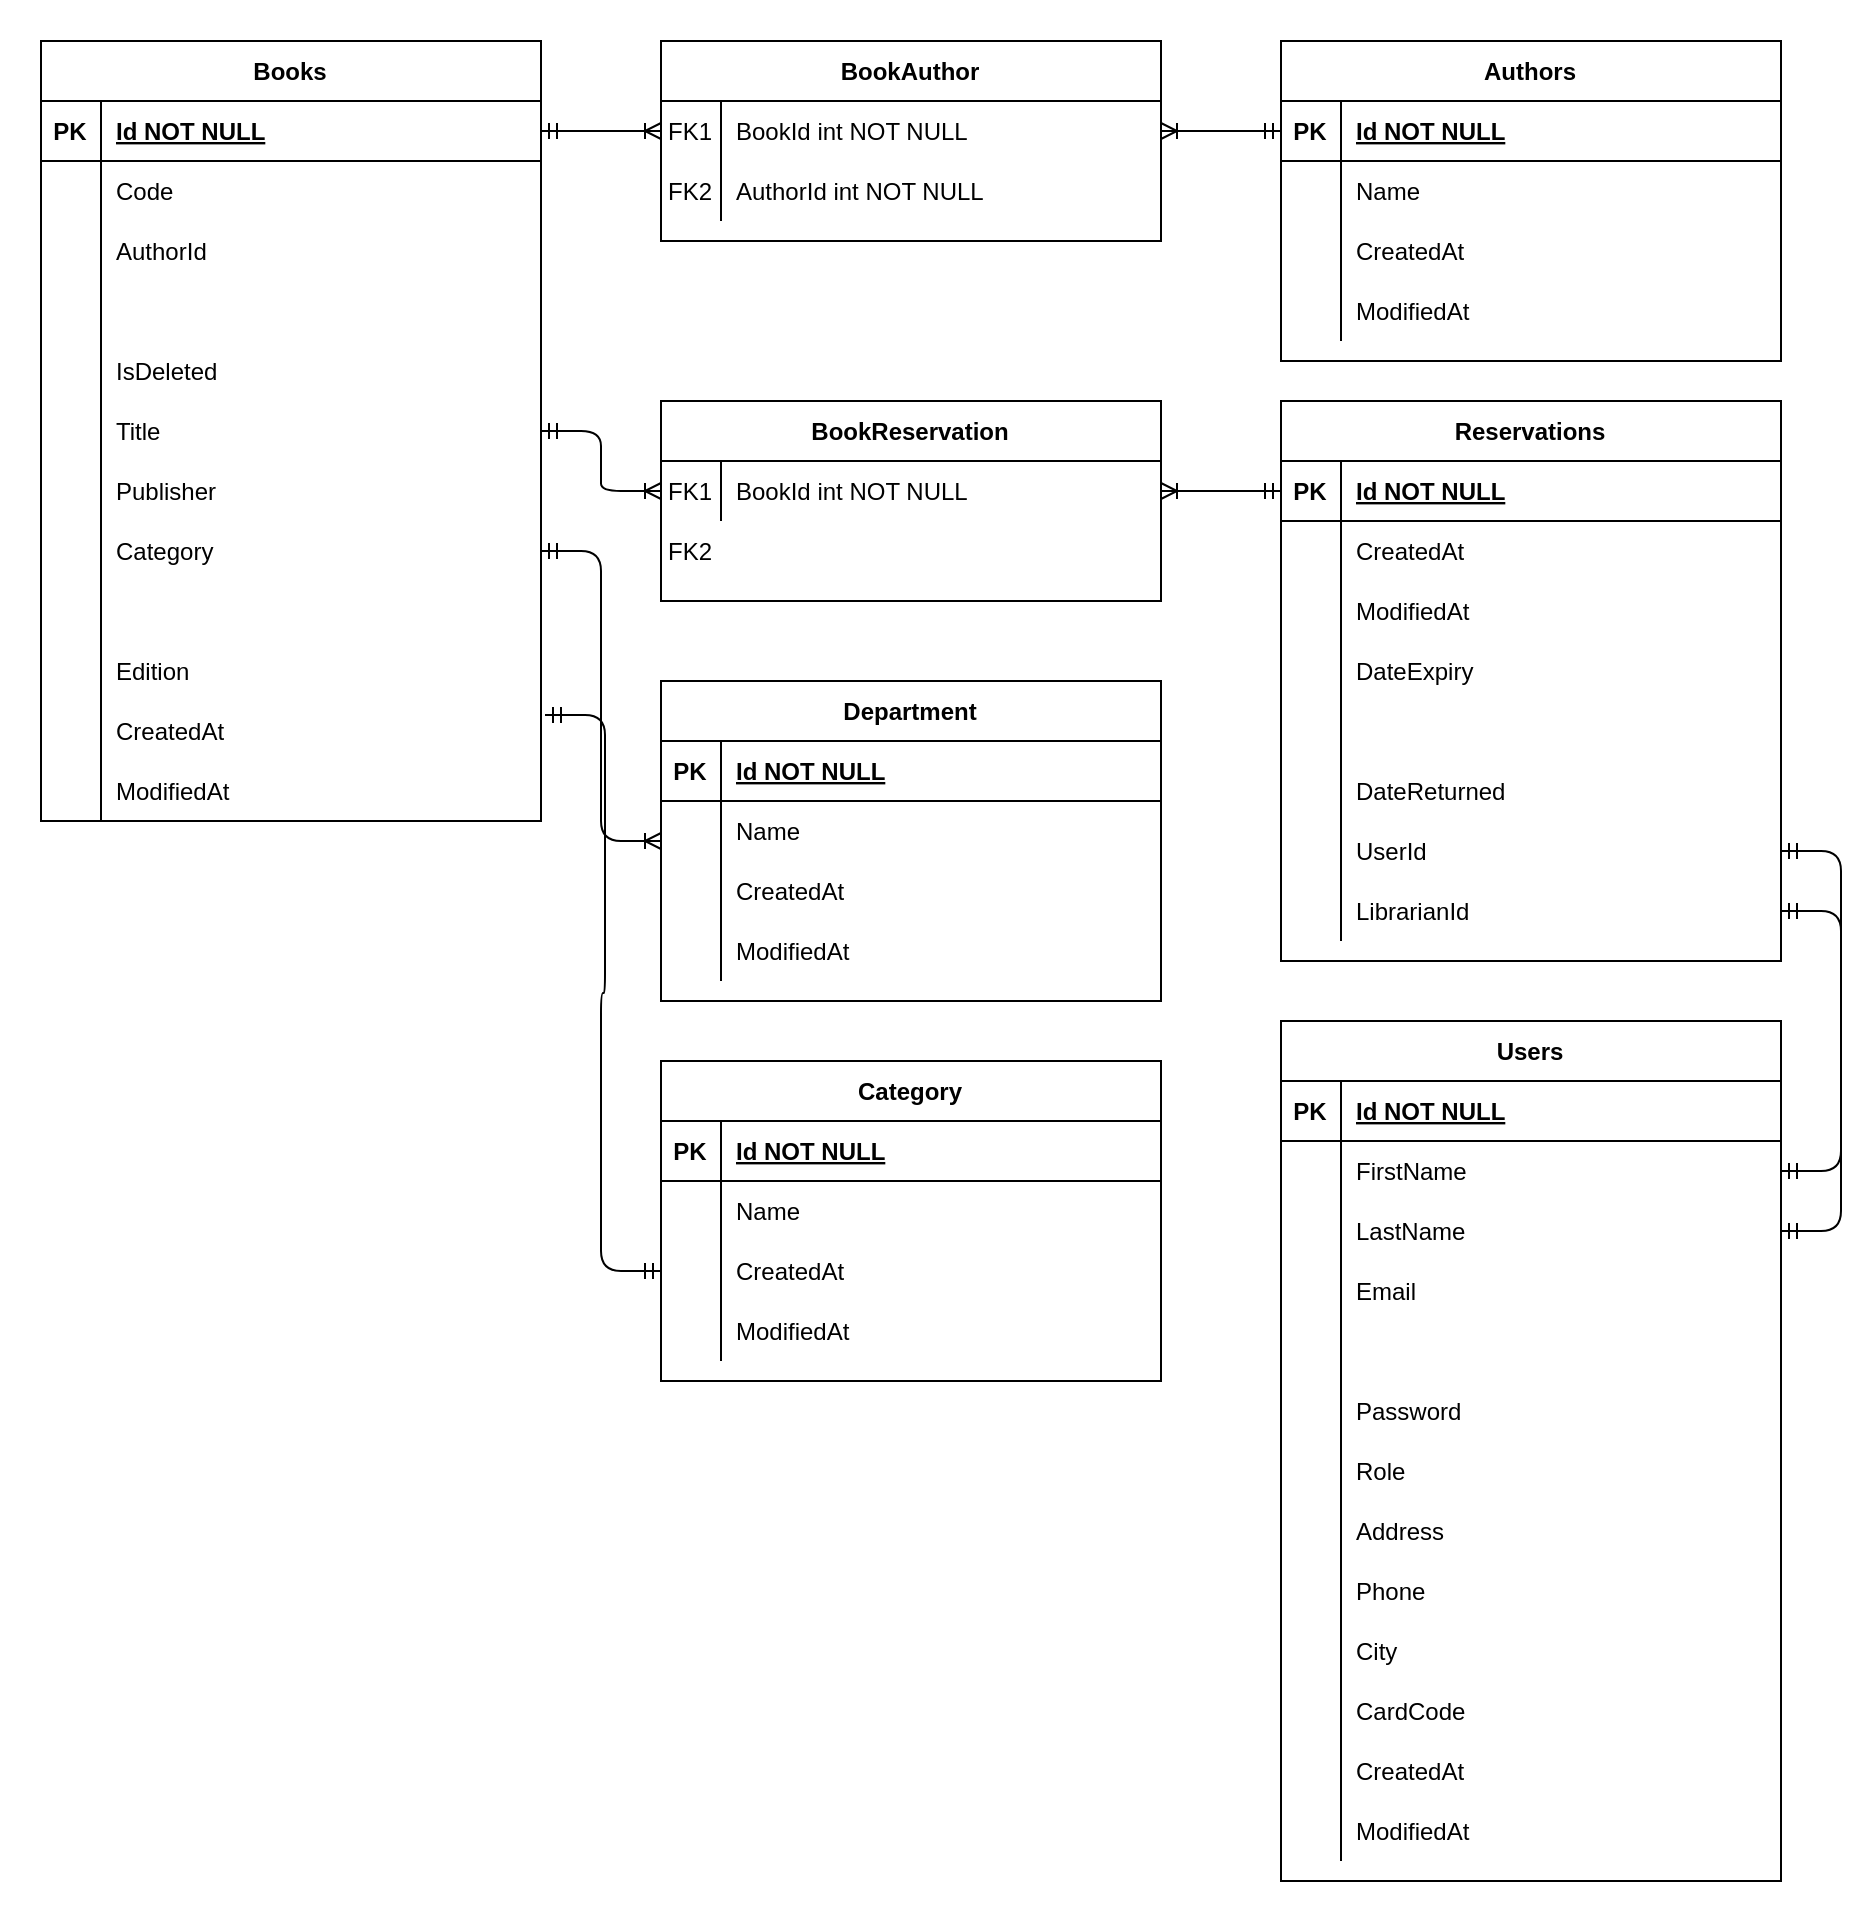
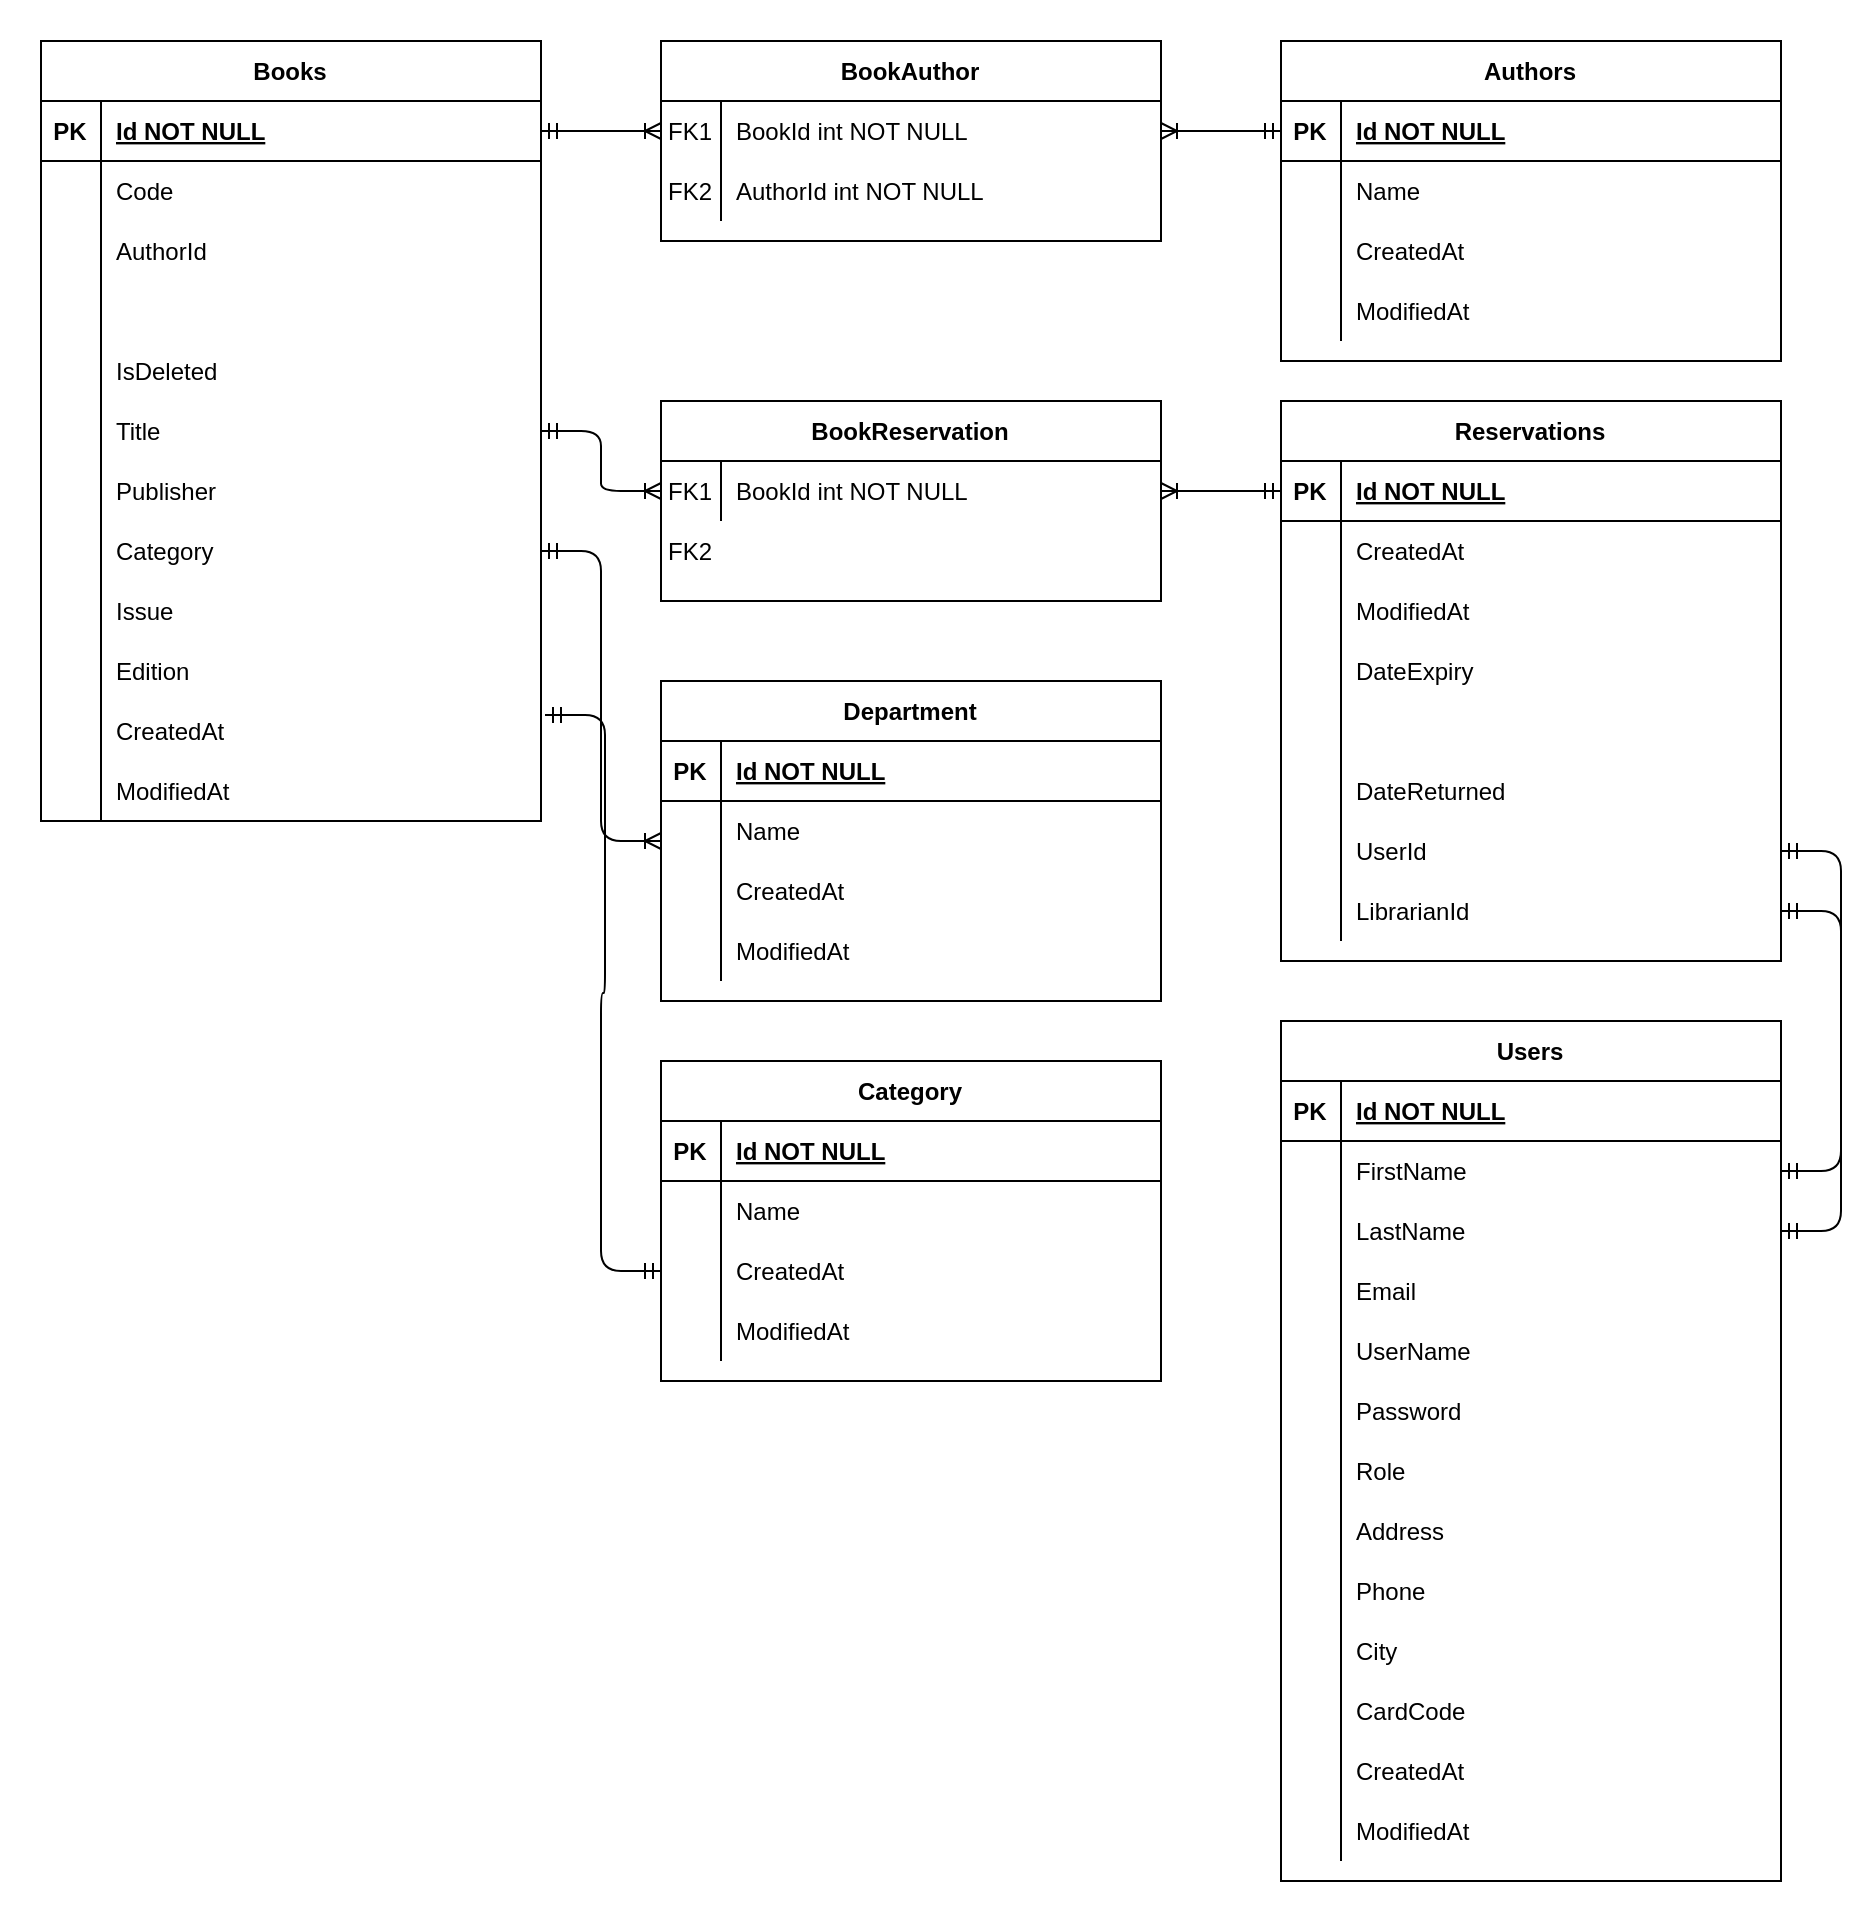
node "Issue": added
node "UserName": added
